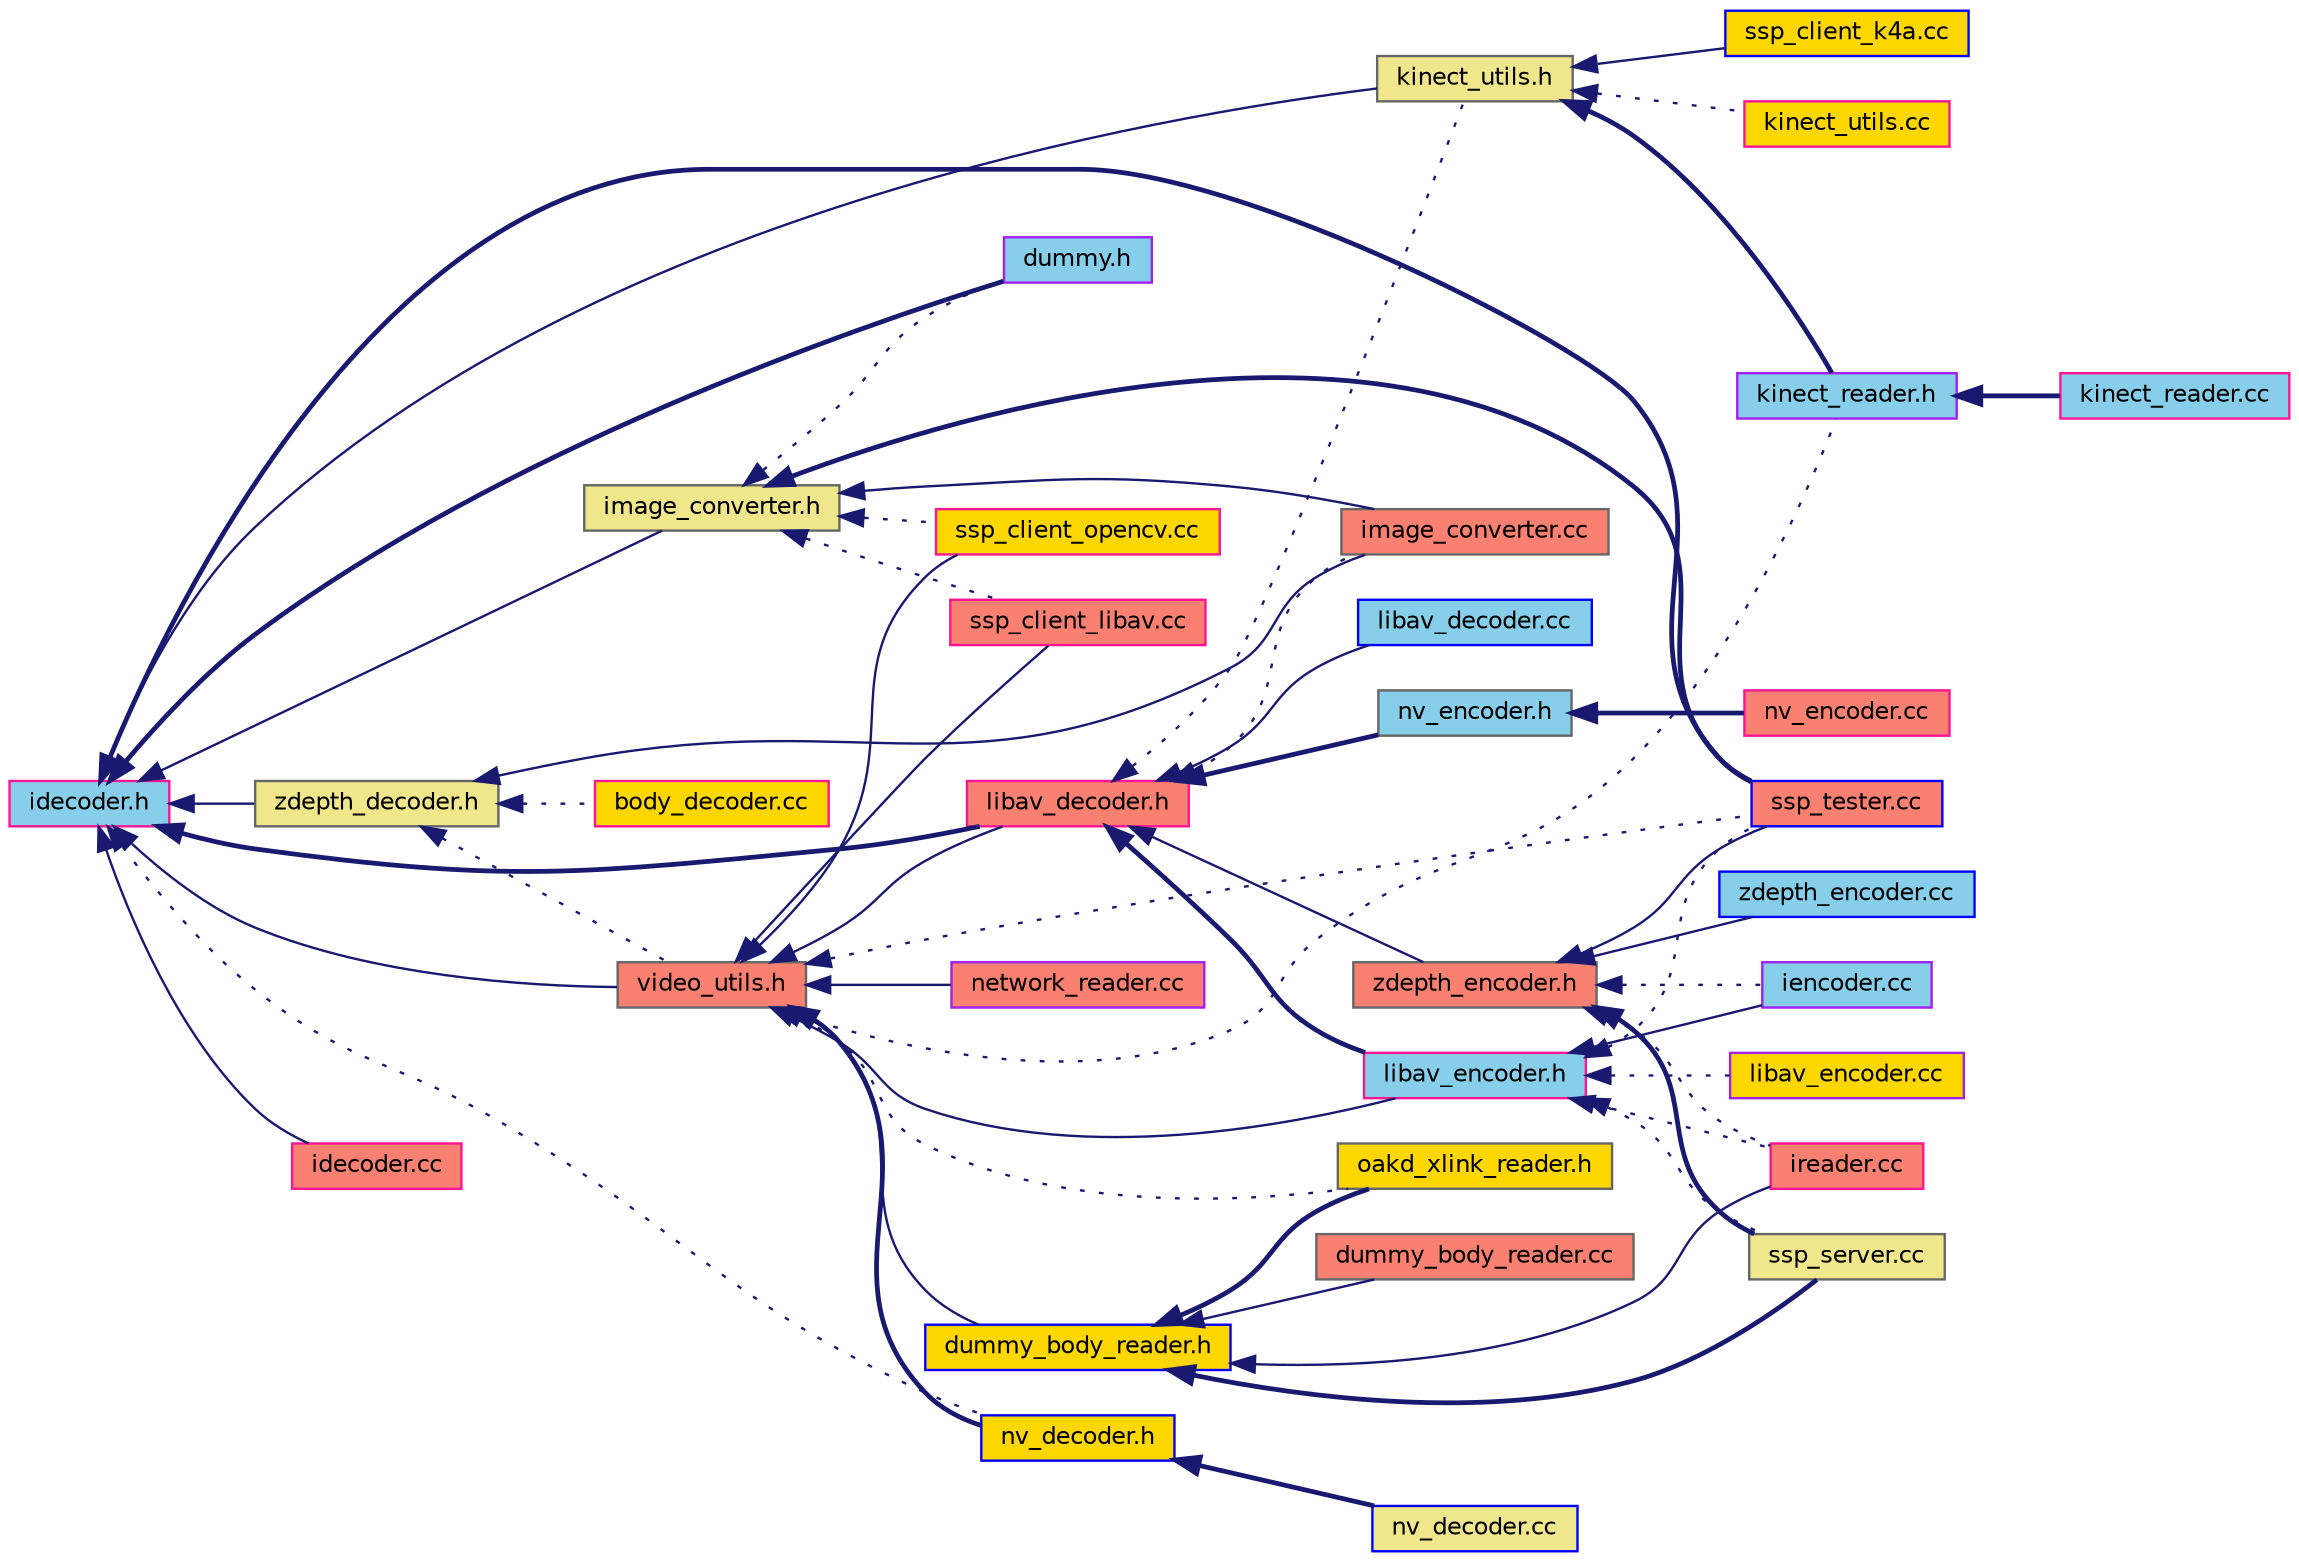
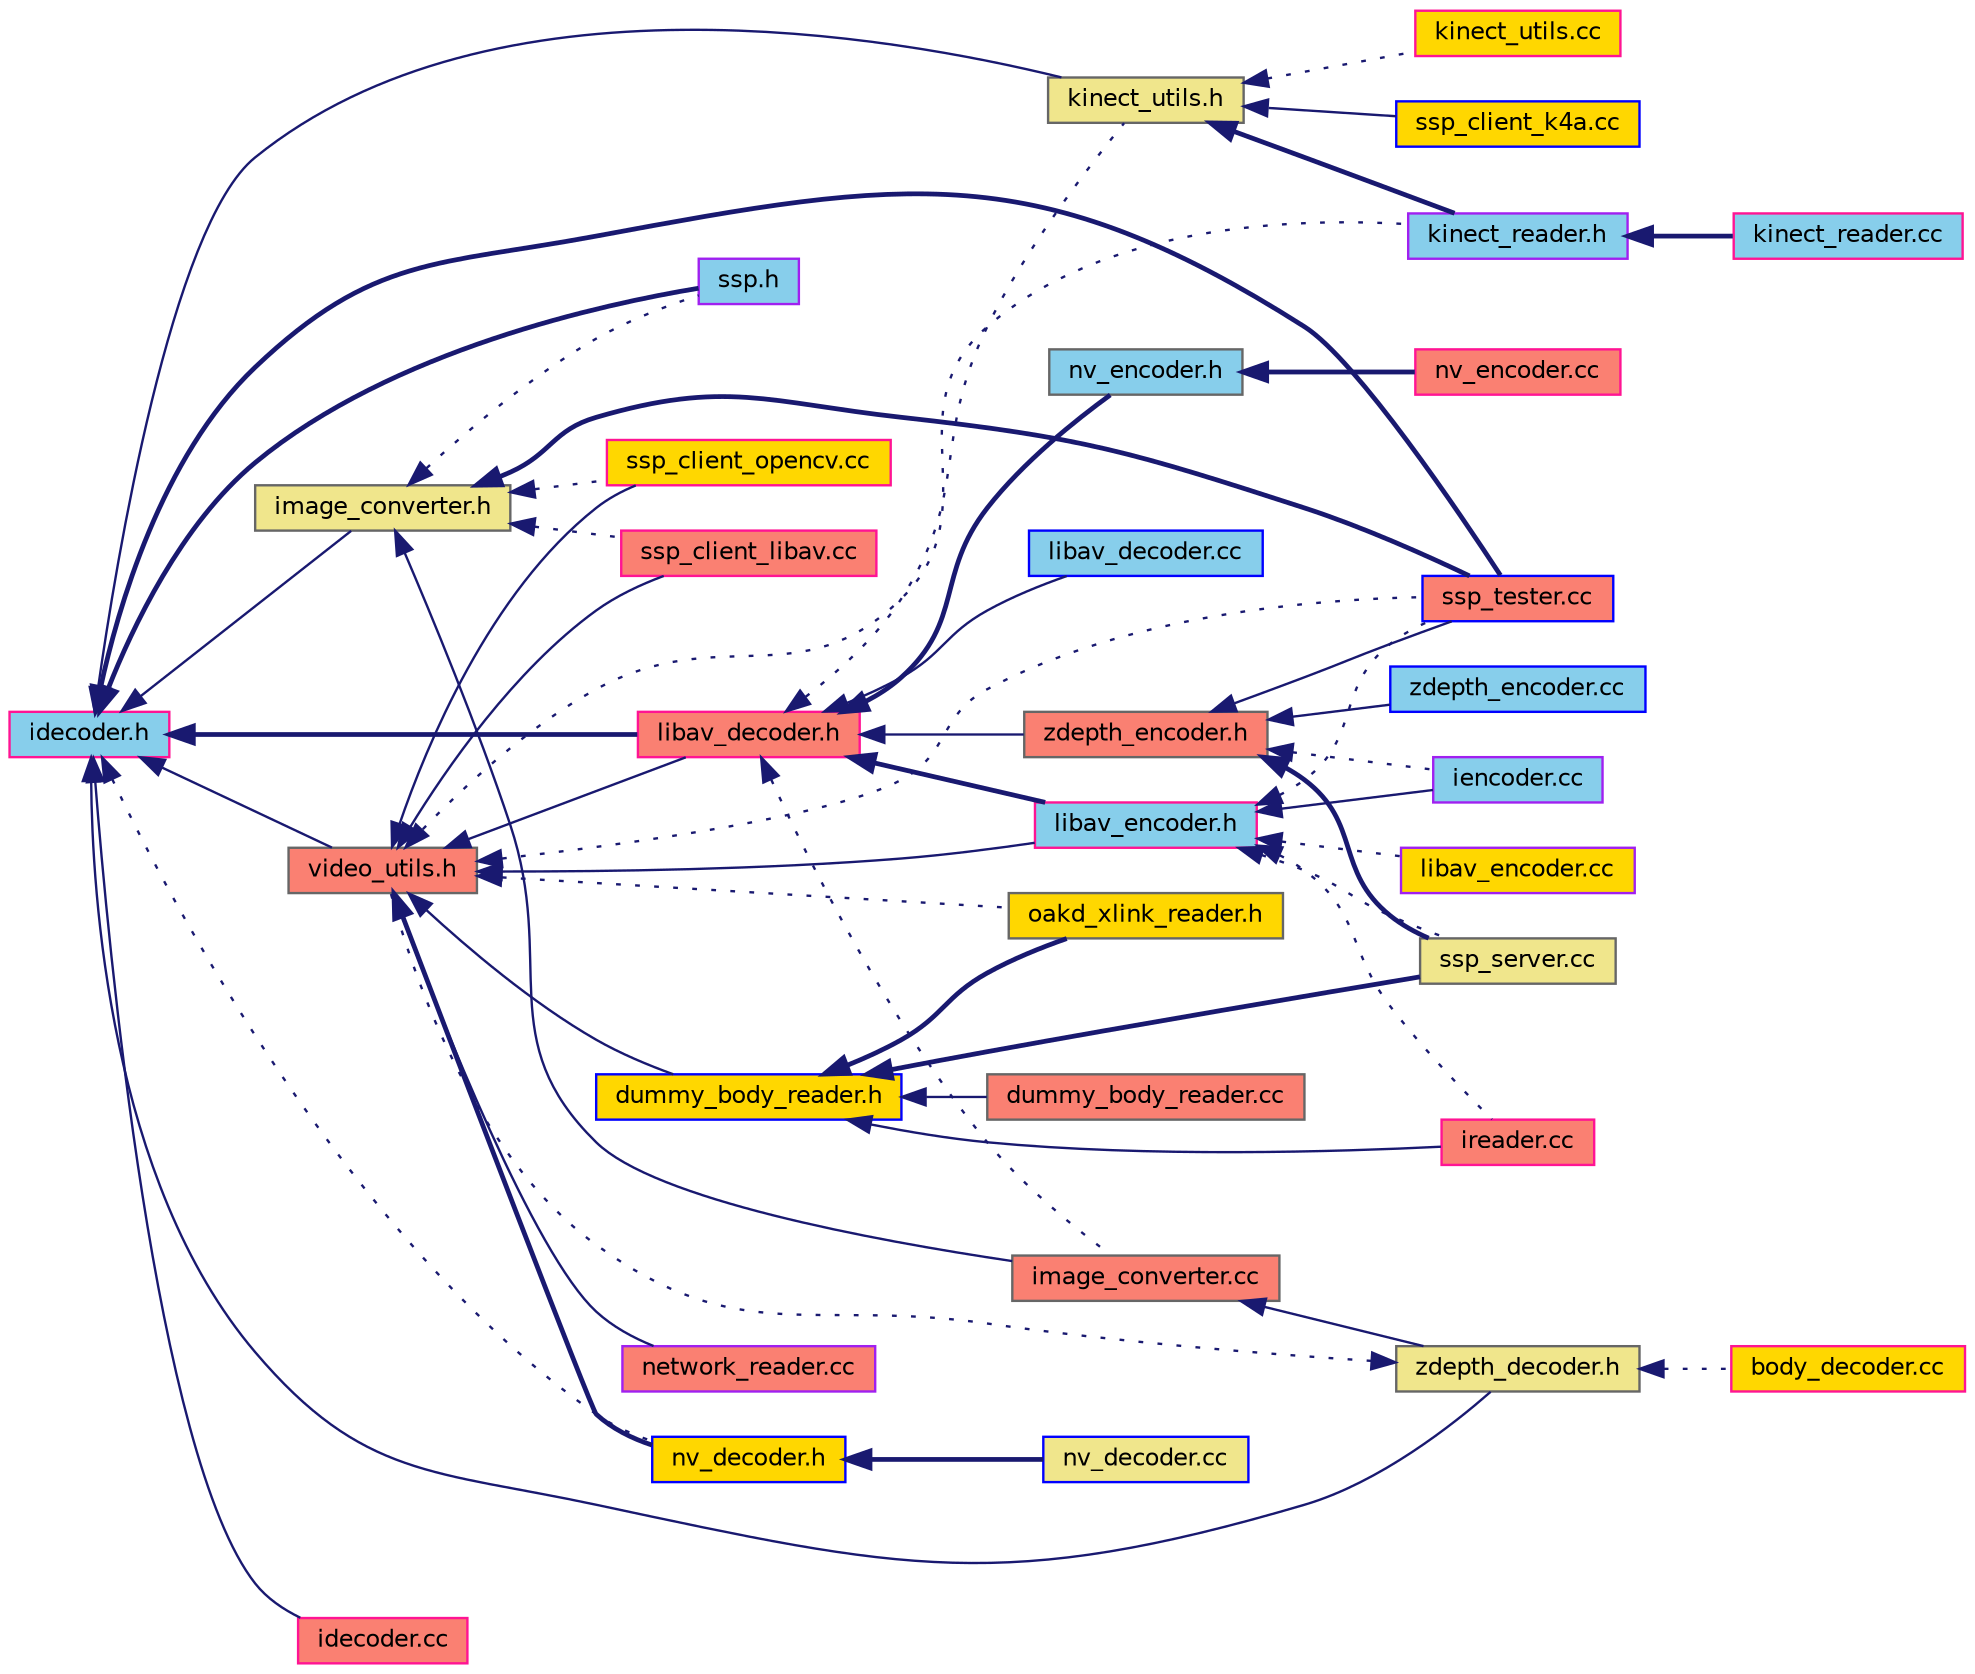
node "dummy.h": label "dummy.h" -> "ssp.h"
edge "image_converter.cc" -> "zdepth_decoder.h": reversed
edge "ireader.cc" -> "zdepth_encoder.h": removed
